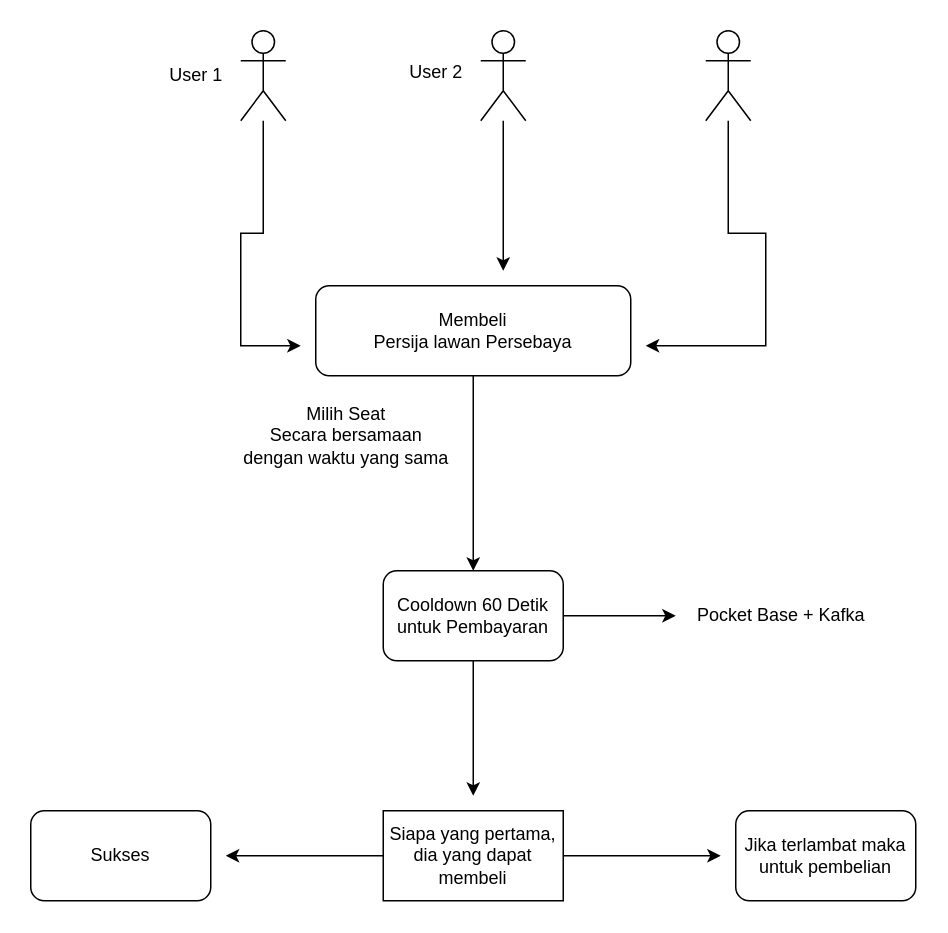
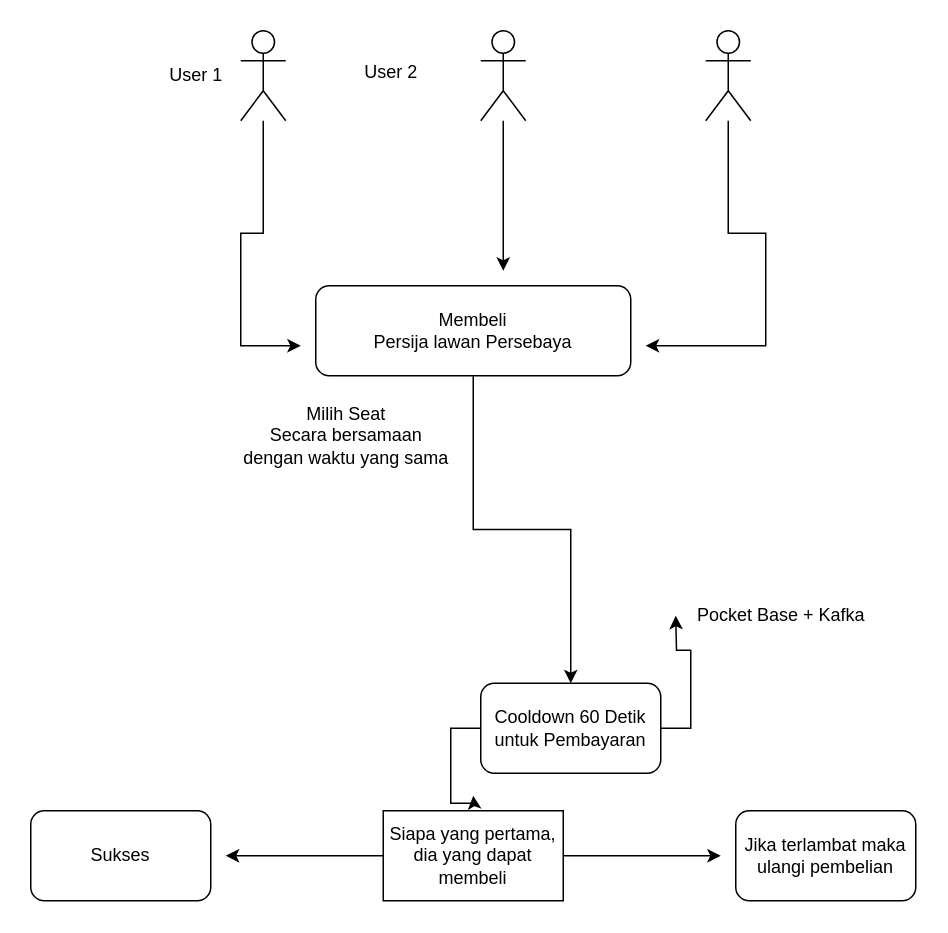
node "User 2": moved (436, 83) -> (391, 83)
node "Cooldown 60 Detik untuk Pembayaran": moved (473, 616) -> (571, 728)
node "Jika terlambat maka untuk pembelian": label "Jika terlambat maka untuk pembelian" -> "Jika terlambat maka ulangi pembelian"
